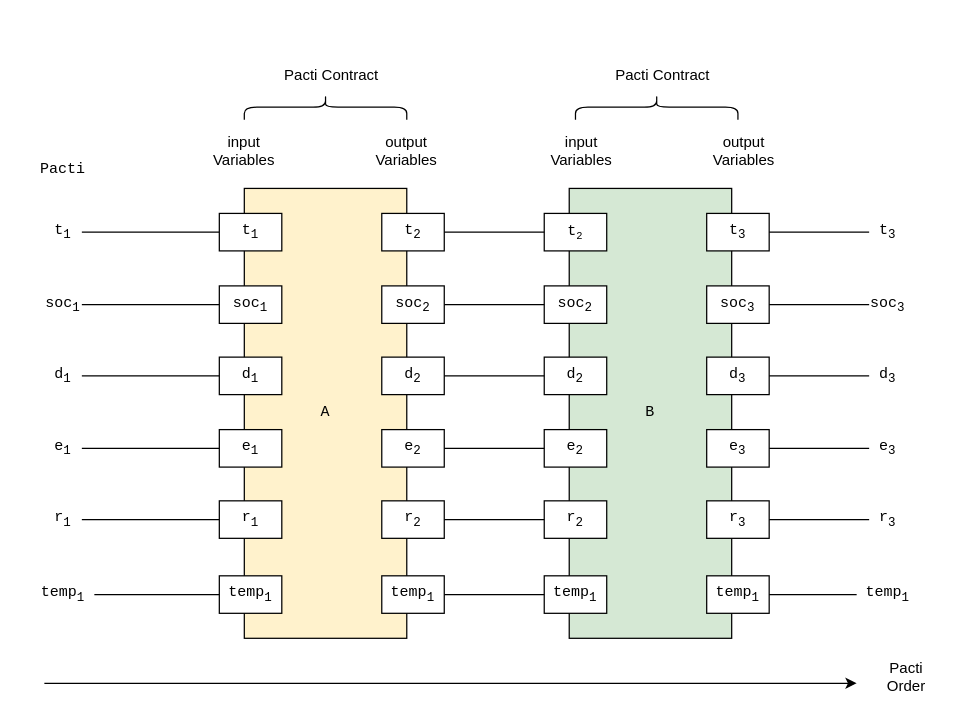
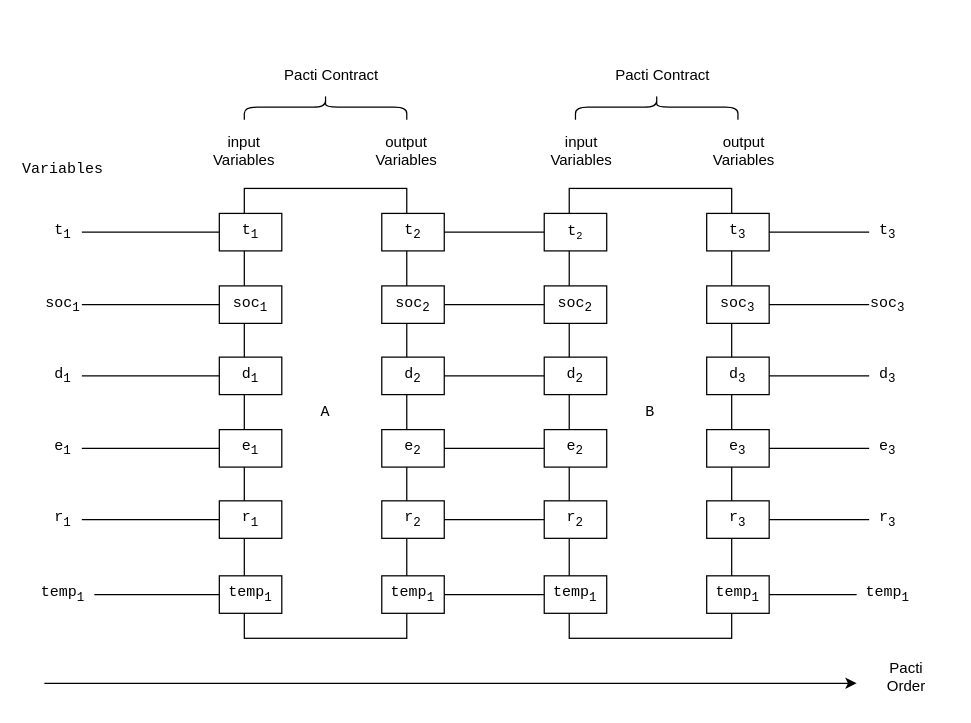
node "Pacti": label "Pacti" -> "Variables"
node "A": fillcolor #fff2cc -> #ffffff
node "B": fillcolor #d5e8d4 -> #ffffff
